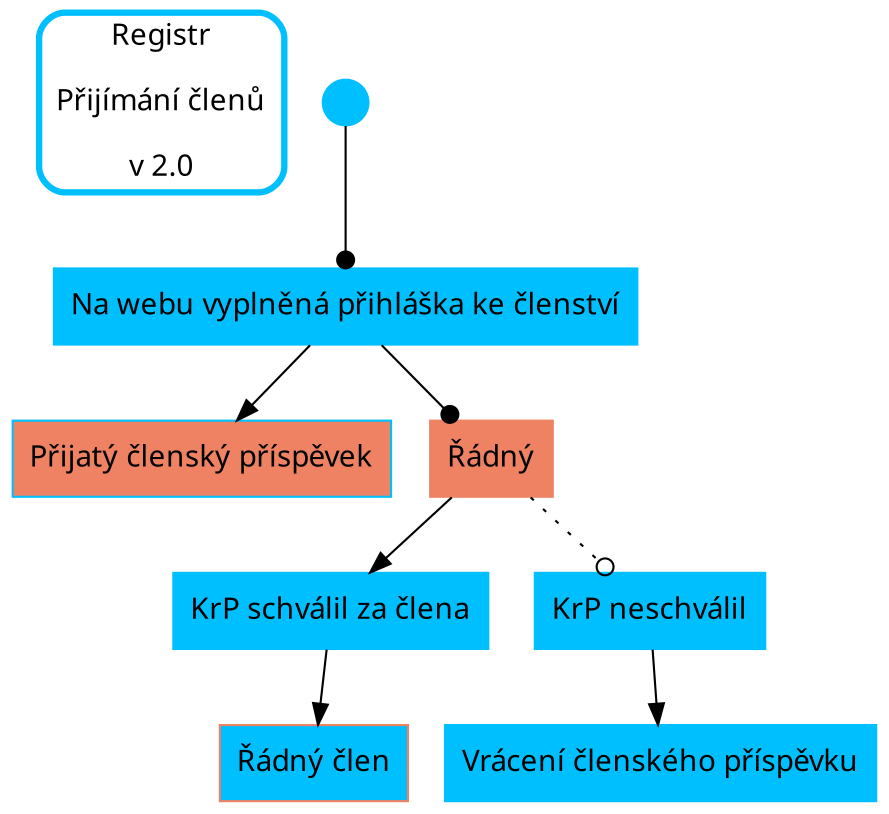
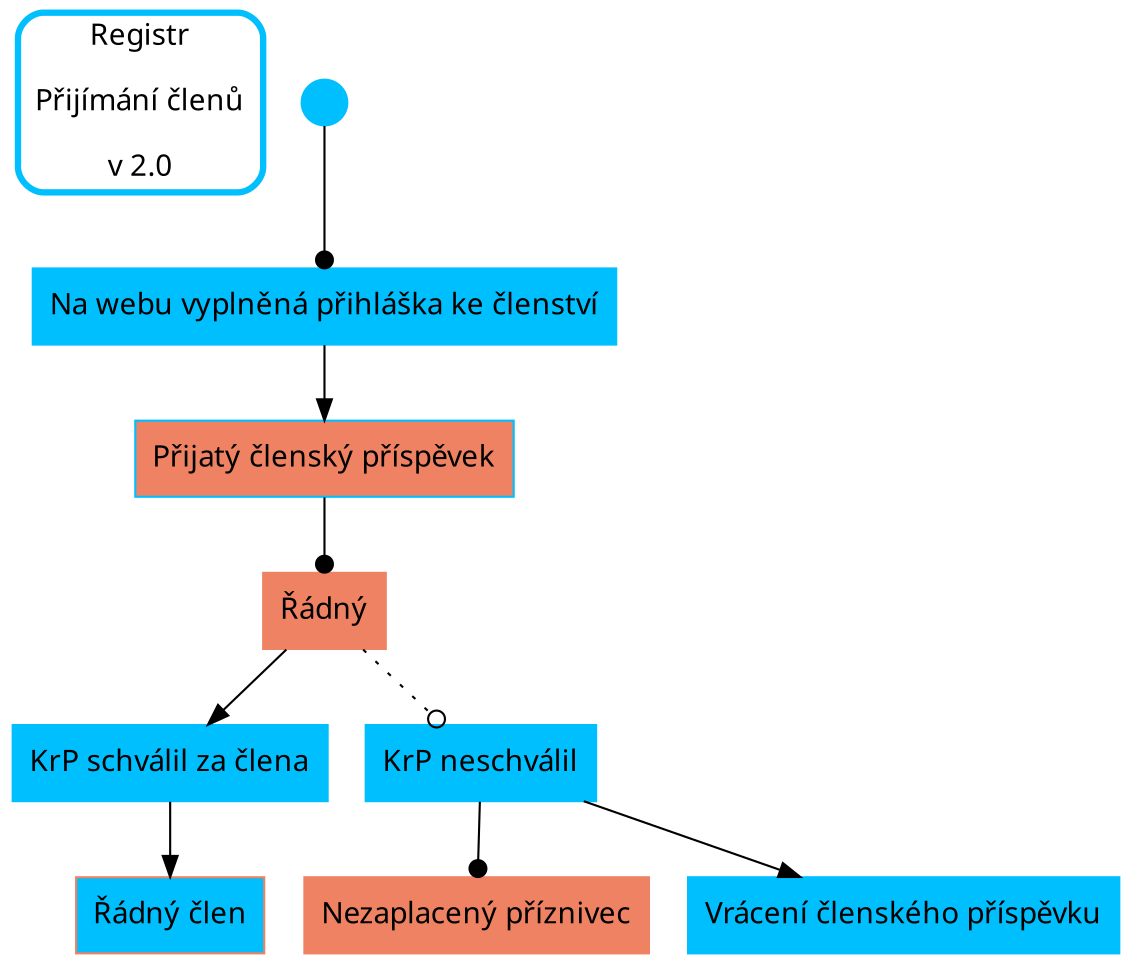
edge "Na webu vyplněná přihláška ke členství" -> "Řádný": now "Přijatý členský příspěvek" -> "Řádný"
node "Nezaplacený příznivec": added
